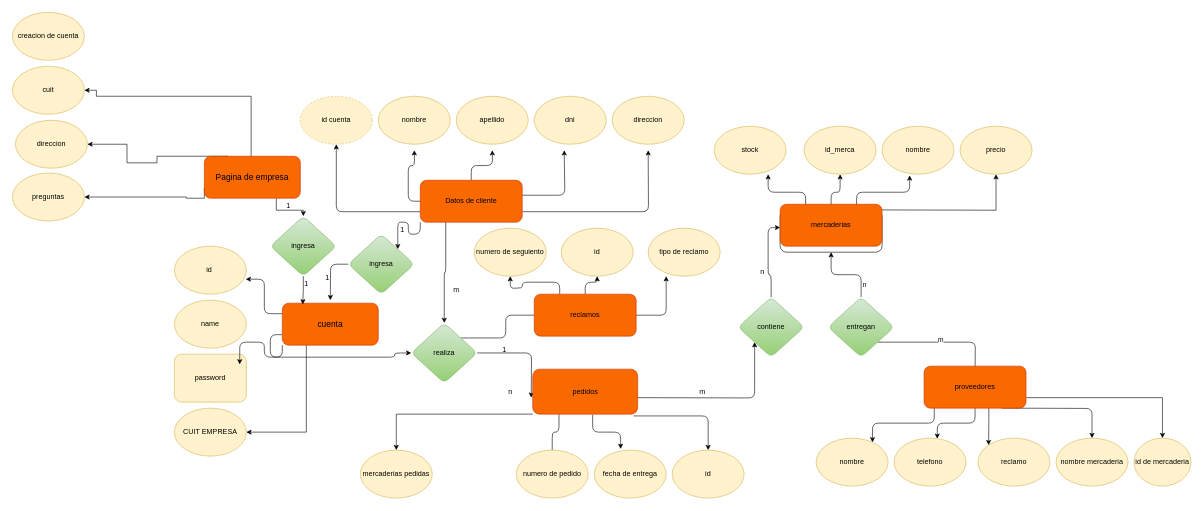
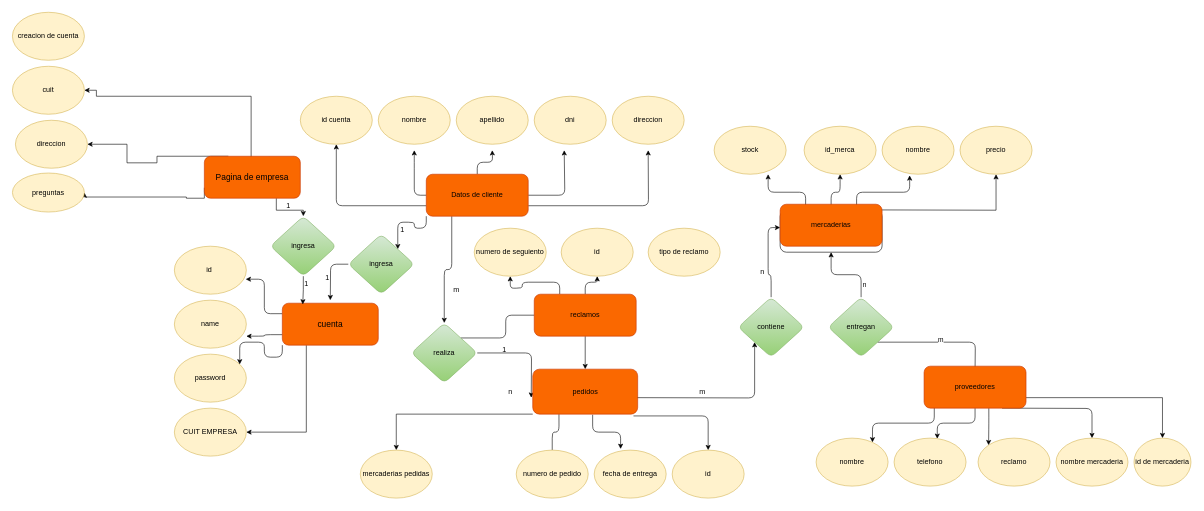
node "id cuenta": style dashed -> solid
node "preguntas": size 72x48 -> 72x39
node "Datos de cliente": moved (471, 201) -> (477, 195)
edge "reclamos" -> "tipo de reclamo": now "reclamos" -> "pedidos"
edge "cuenta" -> "realiza": now "cuenta" -> "name"
node "password": shape rounded rectangle -> ellipse
